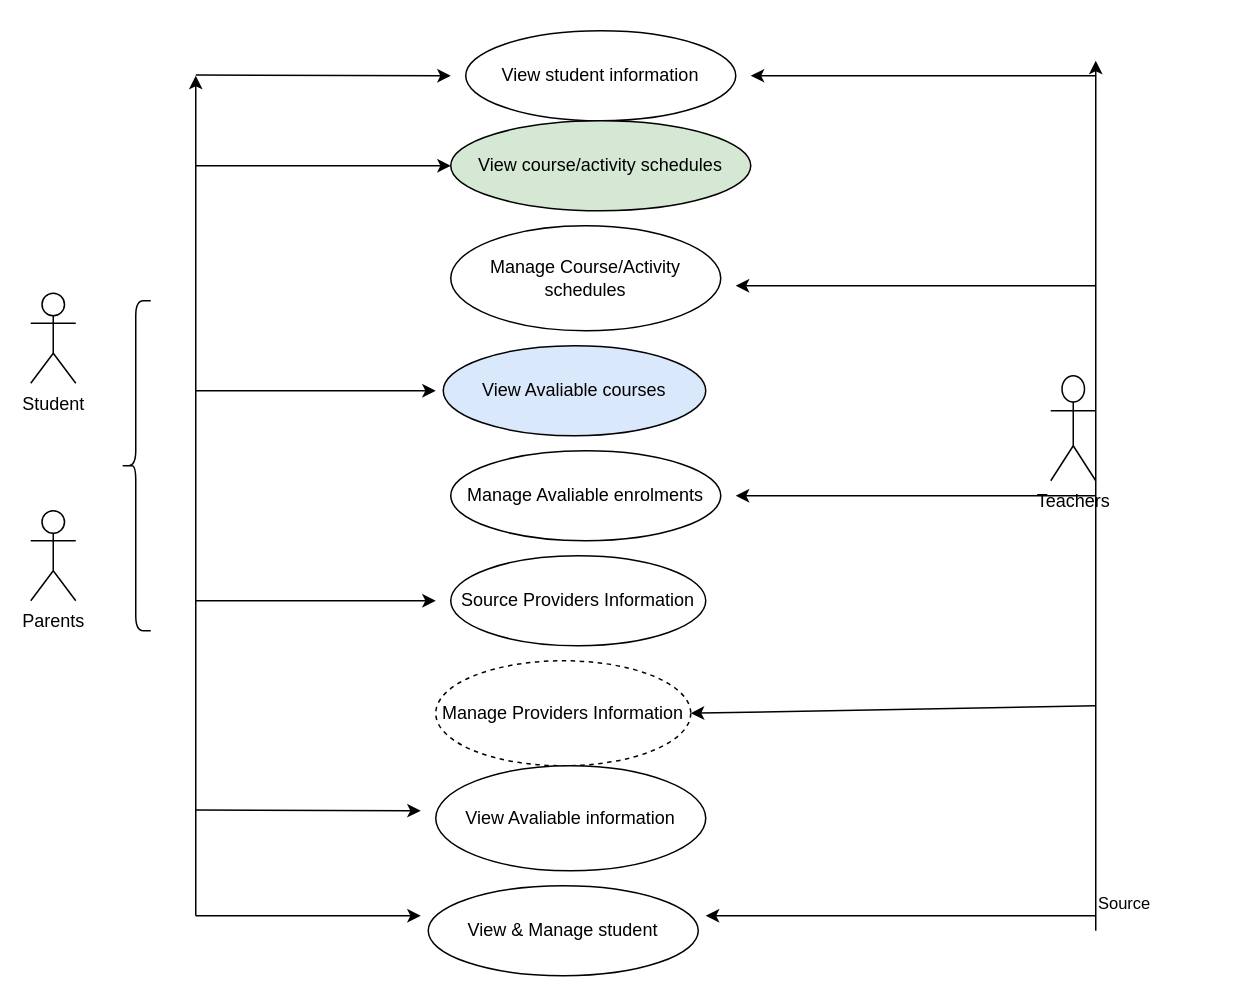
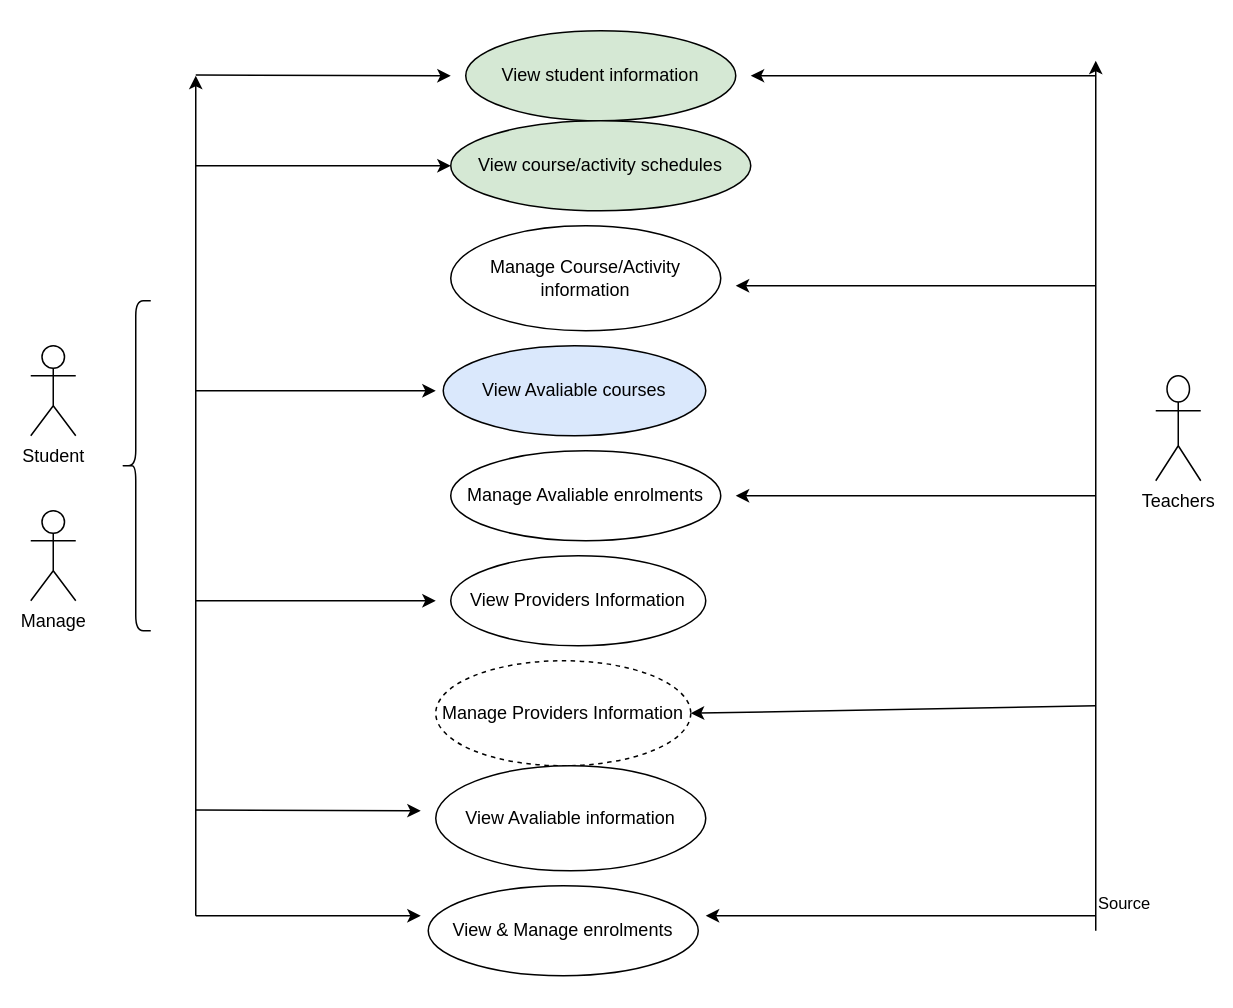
node "View student information": fillcolor #ffffff -> #d5e8d4
node "Manage Course/Activity schedules": label "Manage Course/Activity schedules" -> "Manage Course/Activity information"
node "Student": moved (53, 338) -> (53, 391)
node "Teachers": moved (1073, 428) -> (1178, 428)
node "Source Providers Information": label "Source Providers Information" -> "View Providers Information"
node "Parents": label "Parents" -> "Manage"
node "View & Manage student": label "View & Manage student" -> "View & Manage enrolments"
